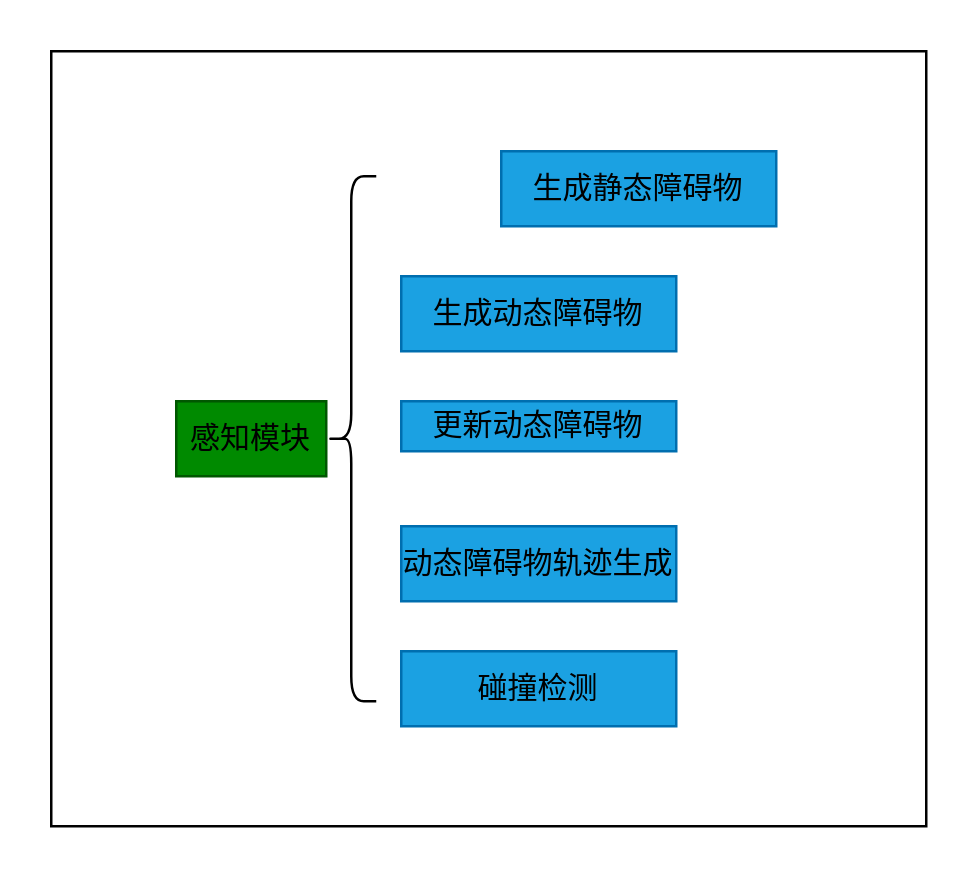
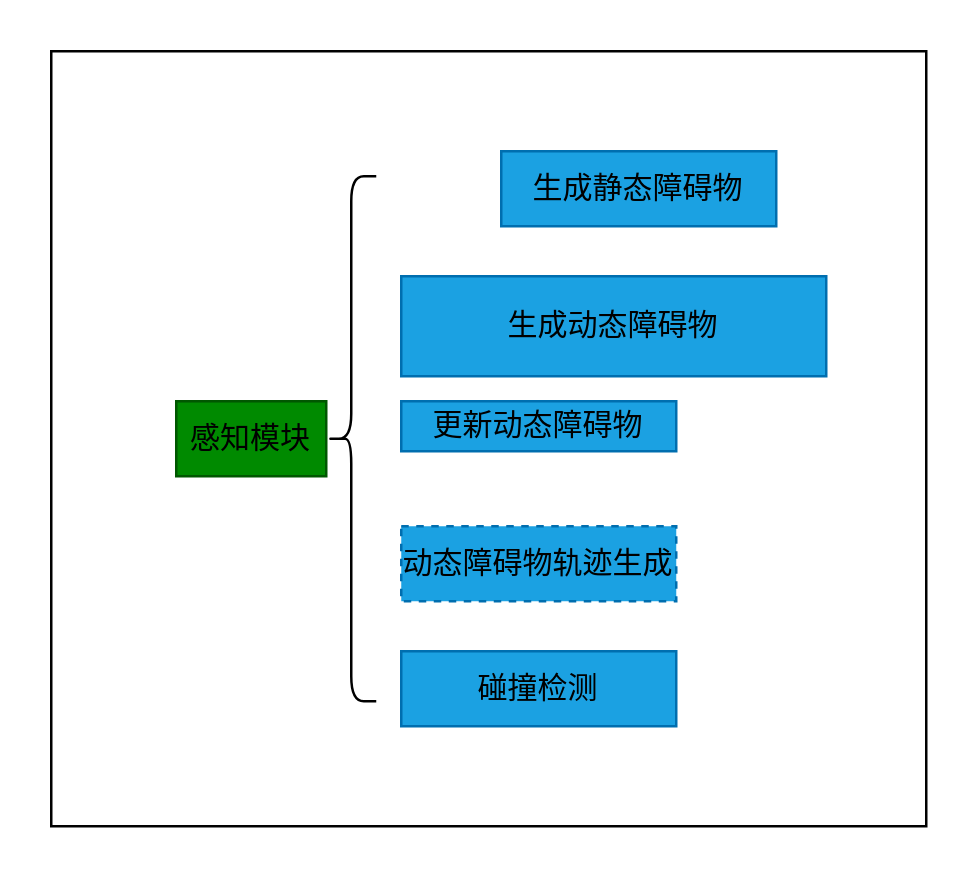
node "生成动态障碍物": size 275x75 -> 425x100
node "动态障碍物轨迹生成": style solid -> dashed
